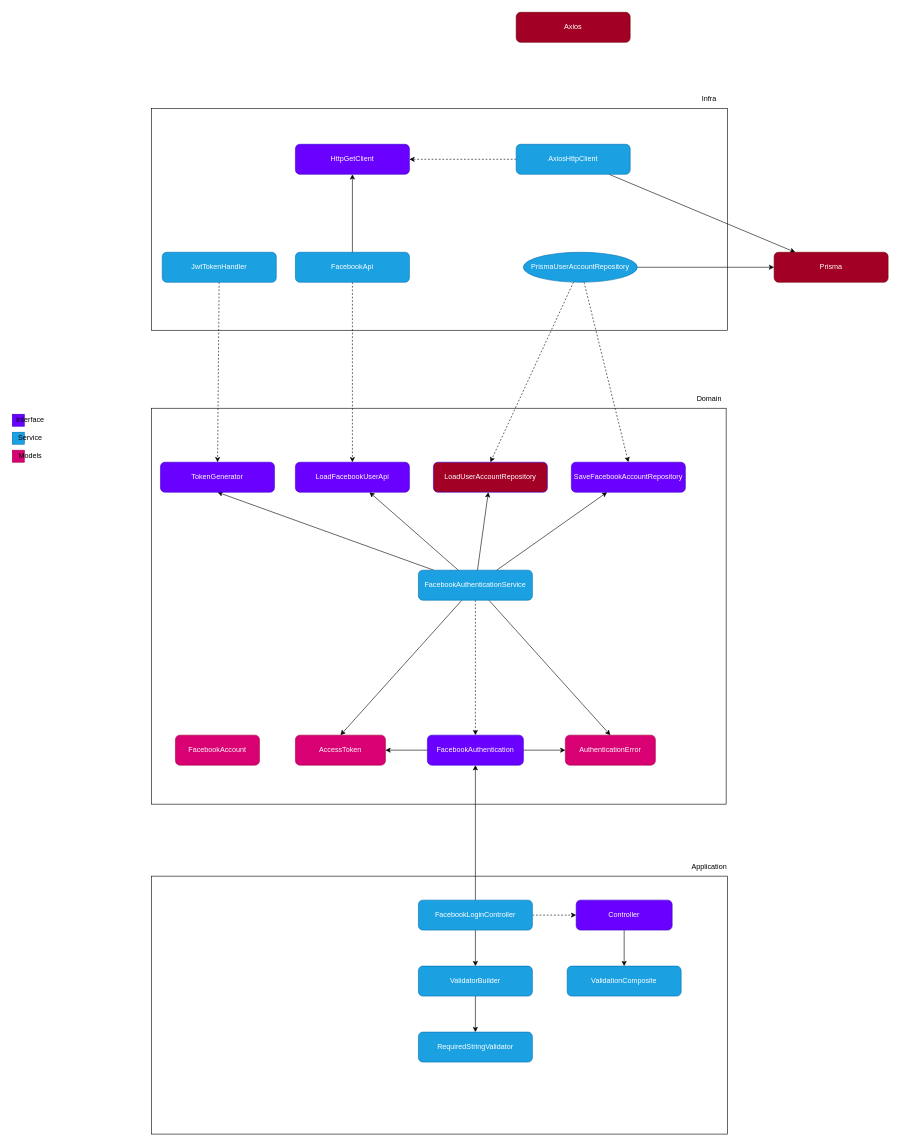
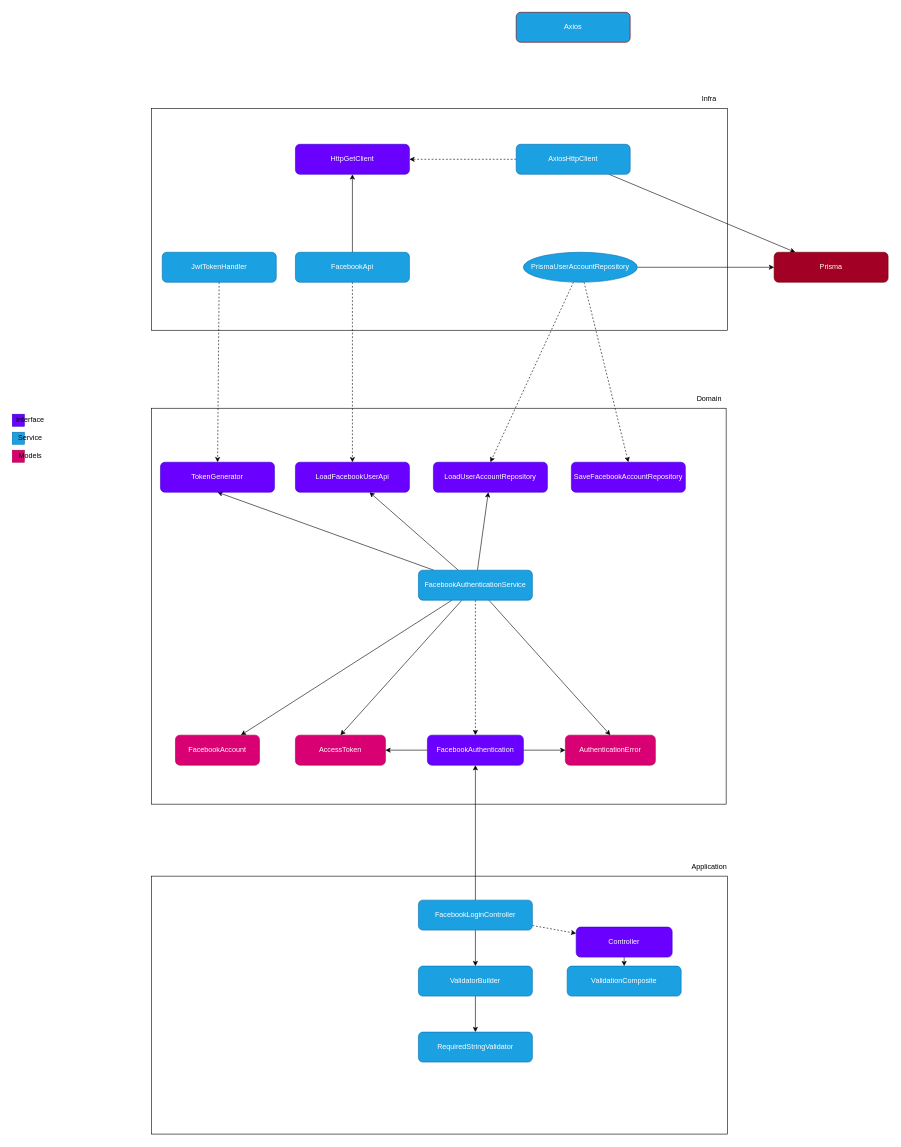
node "Axios": fillcolor #a20025 -> #1ba1e2
node "LoadUserAccountRepository": fillcolor #a20025 -> #6a00ff
edge "FacebookAuthenticationService" -> "SaveFacebookAccountRepository": now "FacebookAuthenticationService" -> "FacebookAccount"
node "Controller": moved (624, 915) -> (624, 942)
